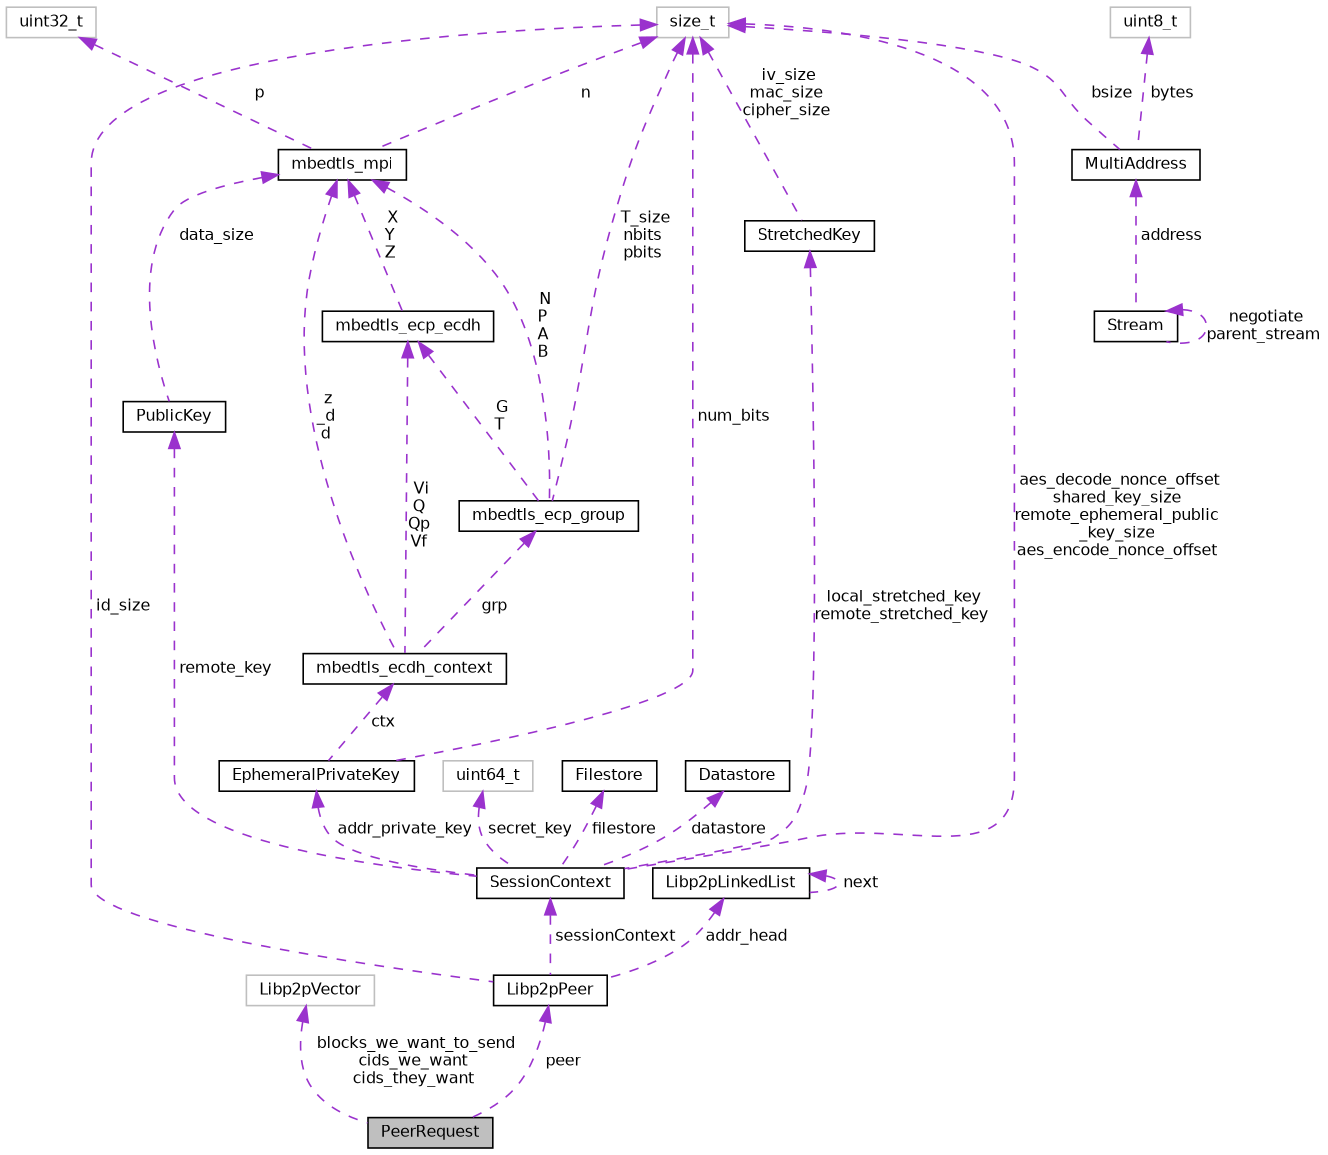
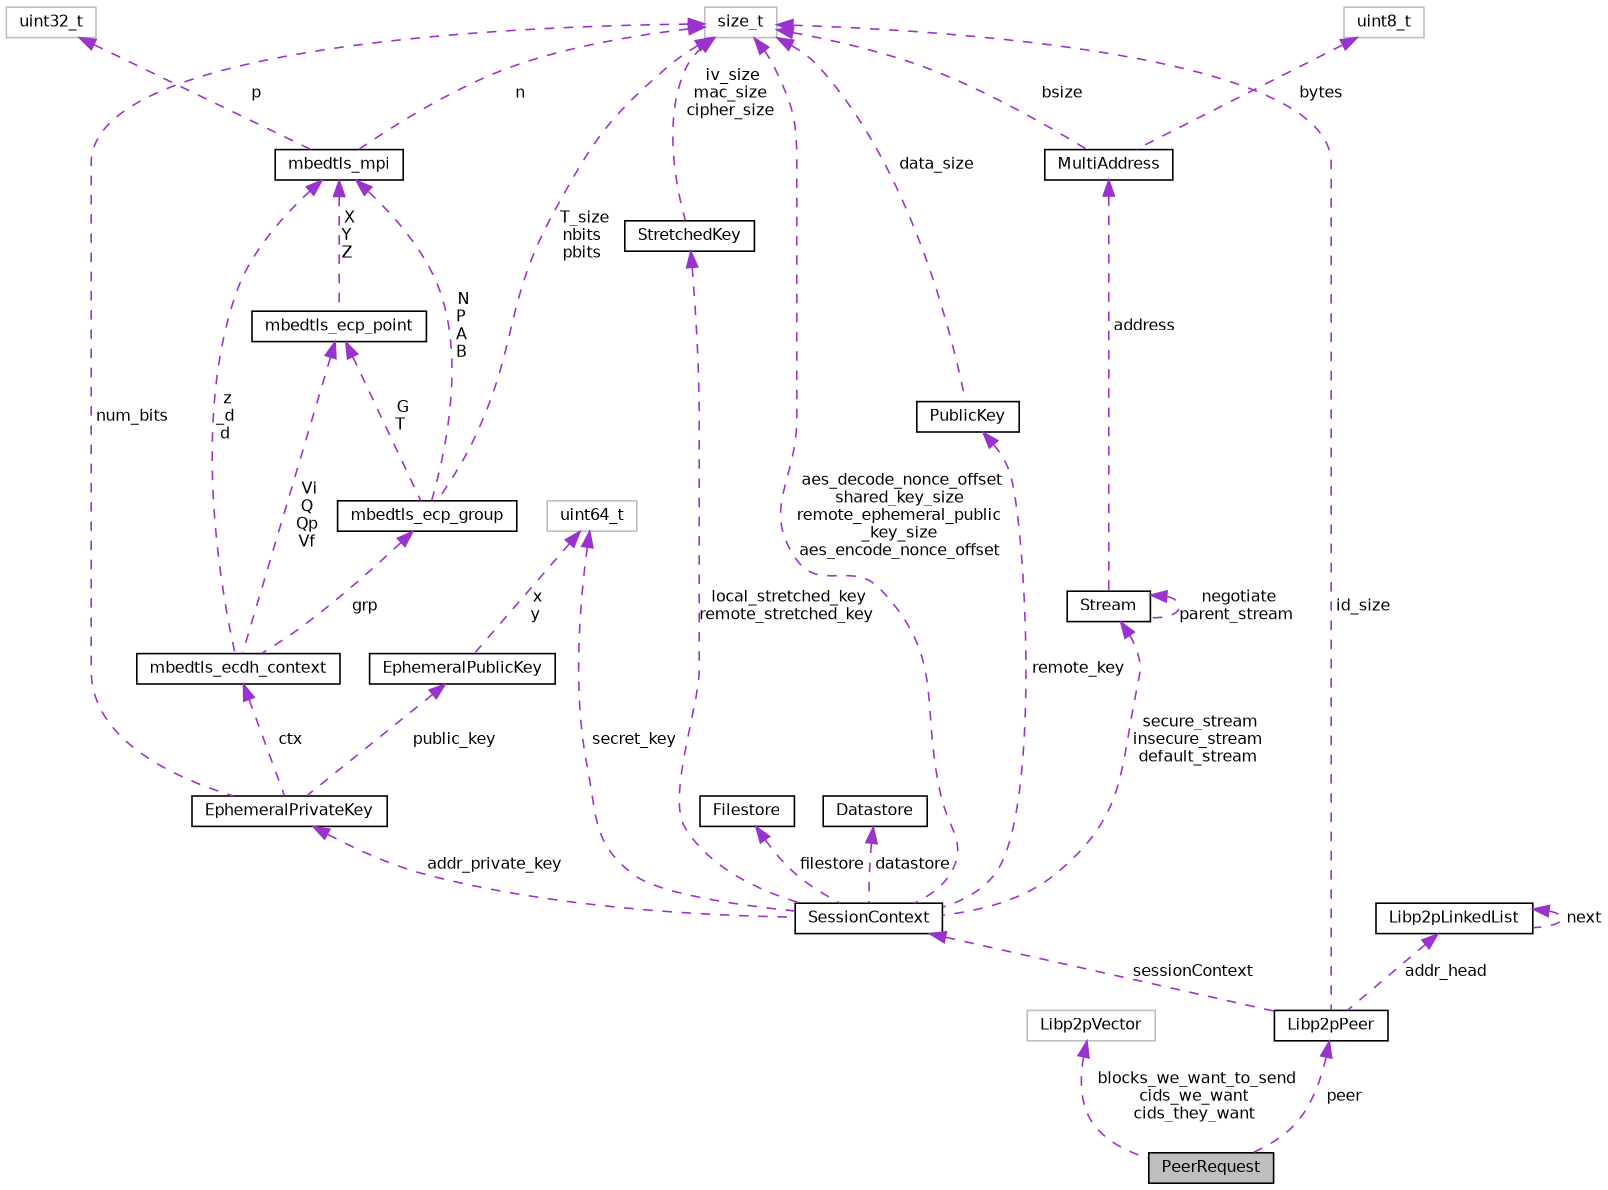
edge "PublicKey" -> "mbedtls_mpi": now "PublicKey" -> "size_t"
node "mbedtls_ecp_ecdh": label "mbedtls_ecp_ecdh" -> "mbedtls_ecp_point"
node "EphemeralPublicKey": added
edge "SessionContext" -> "Stream": added, label "secure_stream insecure_stream default_stream"
